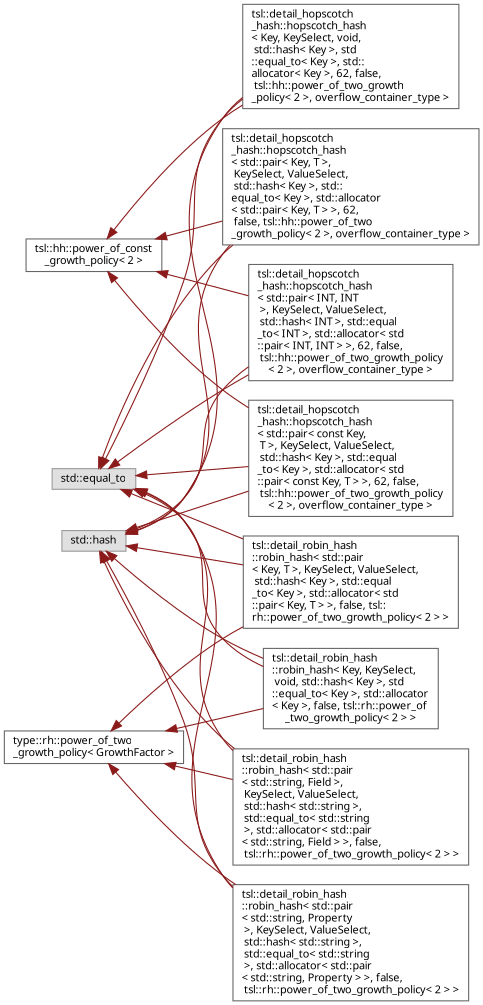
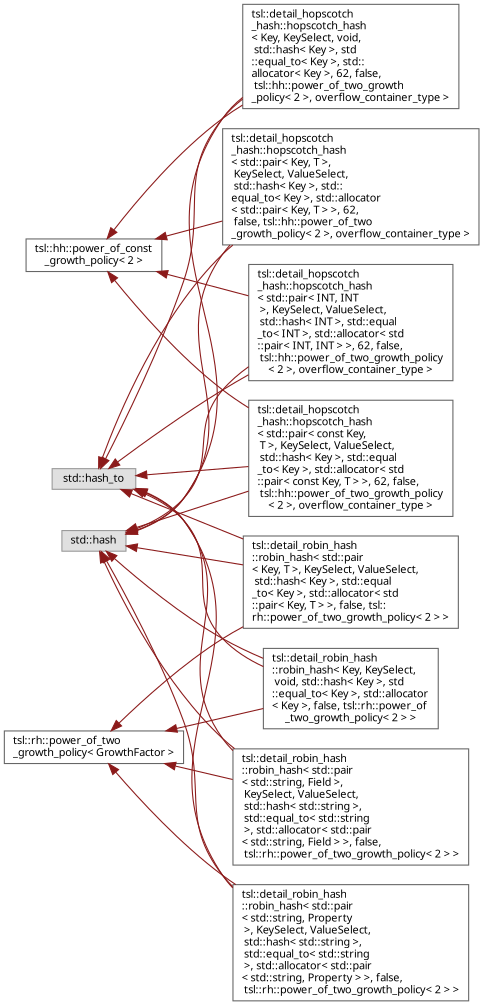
node "std::equal_to": label "std::equal_to" -> "std::hash_to"
node "type::rh::power_of_two _growth_policy< GrowthFactor >": label "type::rh::power_of_two _growth_policy< GrowthFactor >" -> "tsl::rh::power_of_two _growth_policy< GrowthFactor >"
